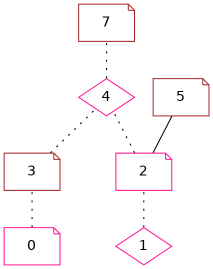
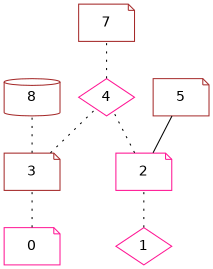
node "8": added
